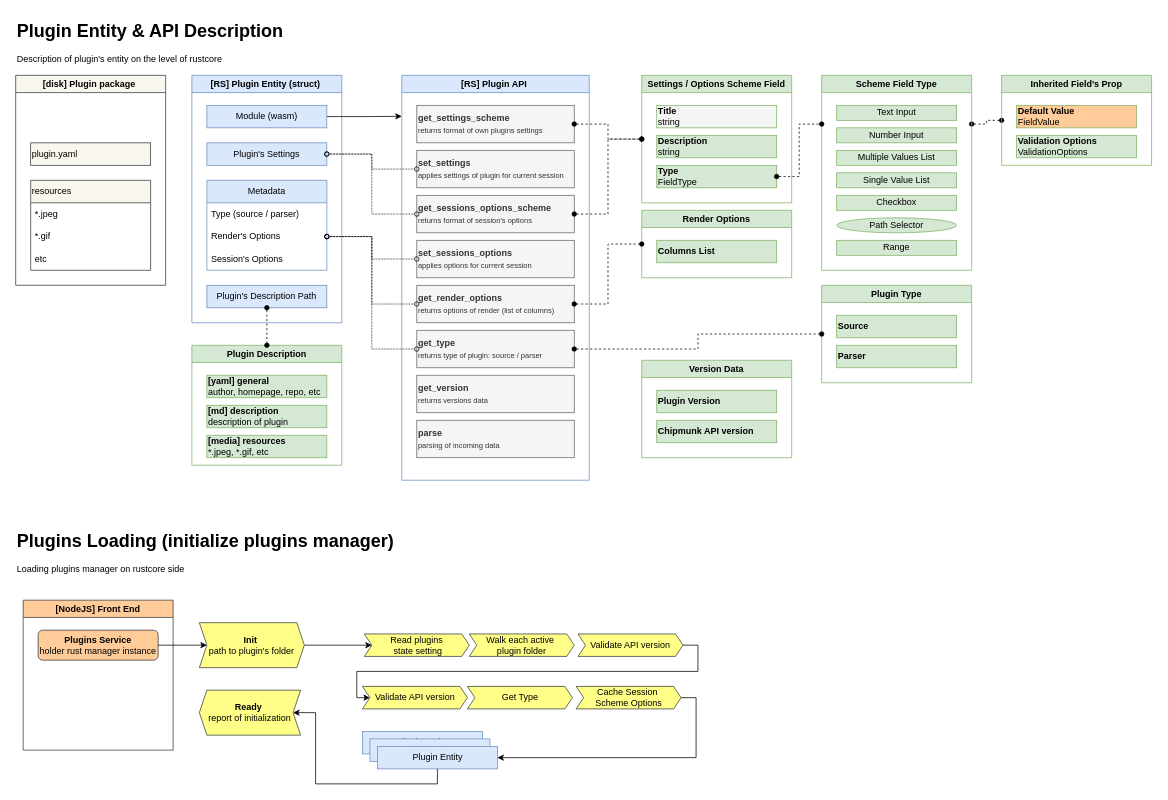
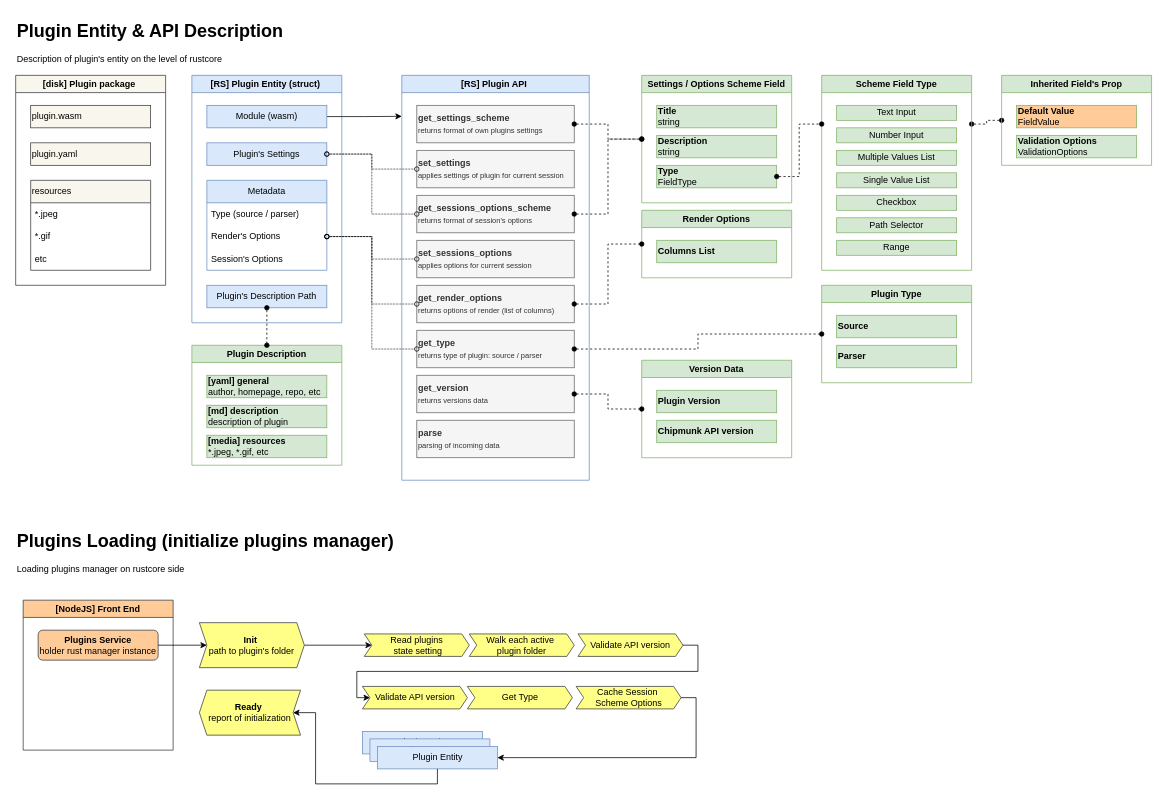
node "plugin.wasm": added
node "Title string": fillcolor #f5f5f5 -> #d5e8d4
node "Path Selector": shape ellipse -> rectangle
edge "get_version returns versions data" -- "Version Data": added
